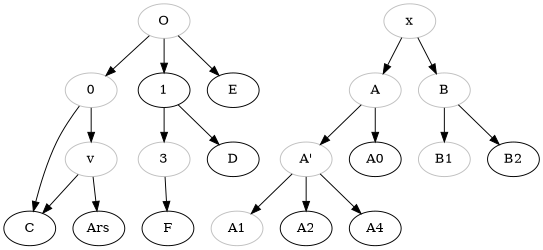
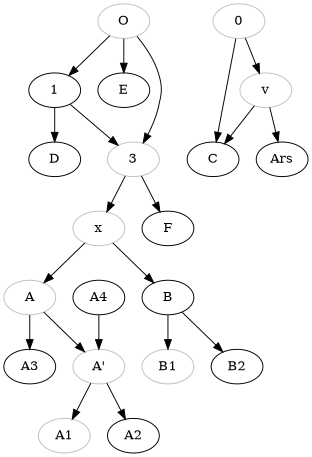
edge "O" -> "0": now "O" -> "3"
node "B": color grey -> black
node "A0": label "A0" -> "A3"
edge "3" -> "x": added
edge "A'" -> "A4": reversed
